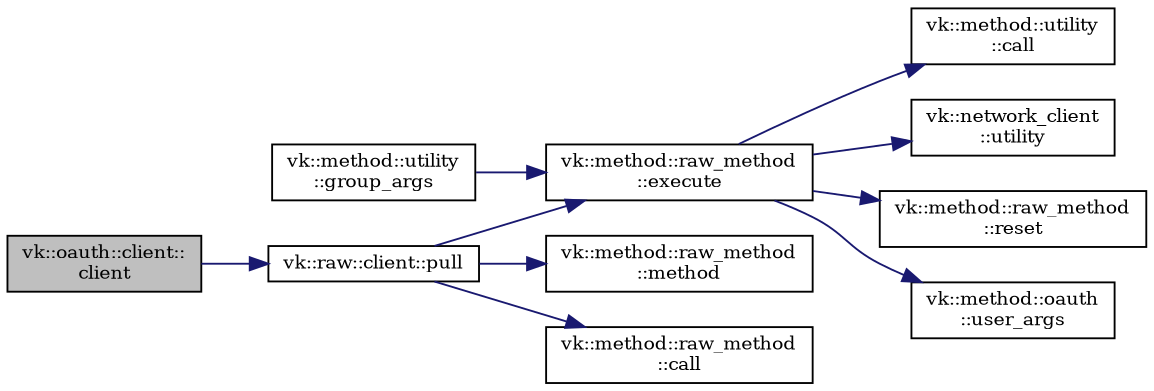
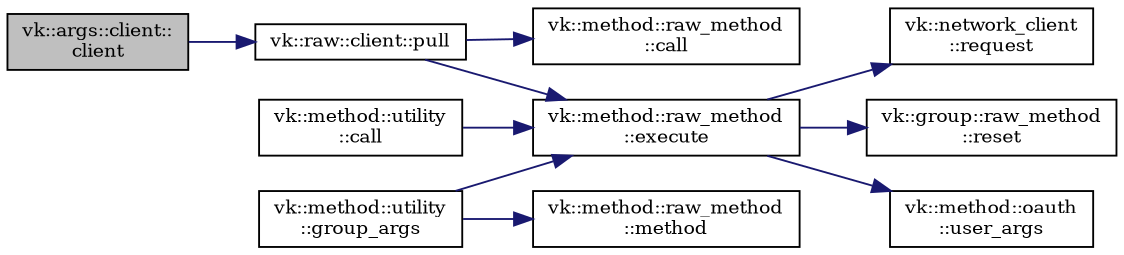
edge "vk::method::raw_method ::execute" -> "vk::method::utility ::call": reversed
node "vk::network_client ::utility": label "vk::network_client ::utility" -> "vk::network_client ::request"
node "vk::method::raw_method ::reset": label "vk::method::raw_method ::reset" -> "vk::group::raw_method ::reset"
node "vk::oauth::client:: client": label "vk::oauth::client:: client" -> "vk::args::client:: client"
edge "vk::raw::client::pull" -> "vk::method::raw_method ::method": now "vk::method::utility ::group_args" -> "vk::method::raw_method ::method"
